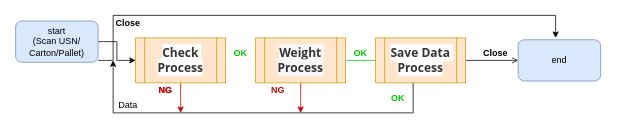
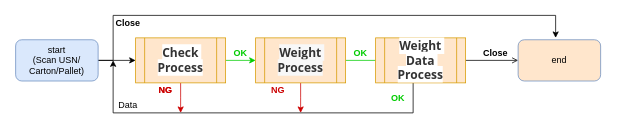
node "start (Scan USN/ Carton/Pallet)": moved (57, 42) -> (57, 60)
edge "Check Process" -> "Weight Process": added
node "Save Data Process": label "Save Data Process" -> "Weight Data Process"
node "end": fillcolor #dae8fc -> #ffe6cc
